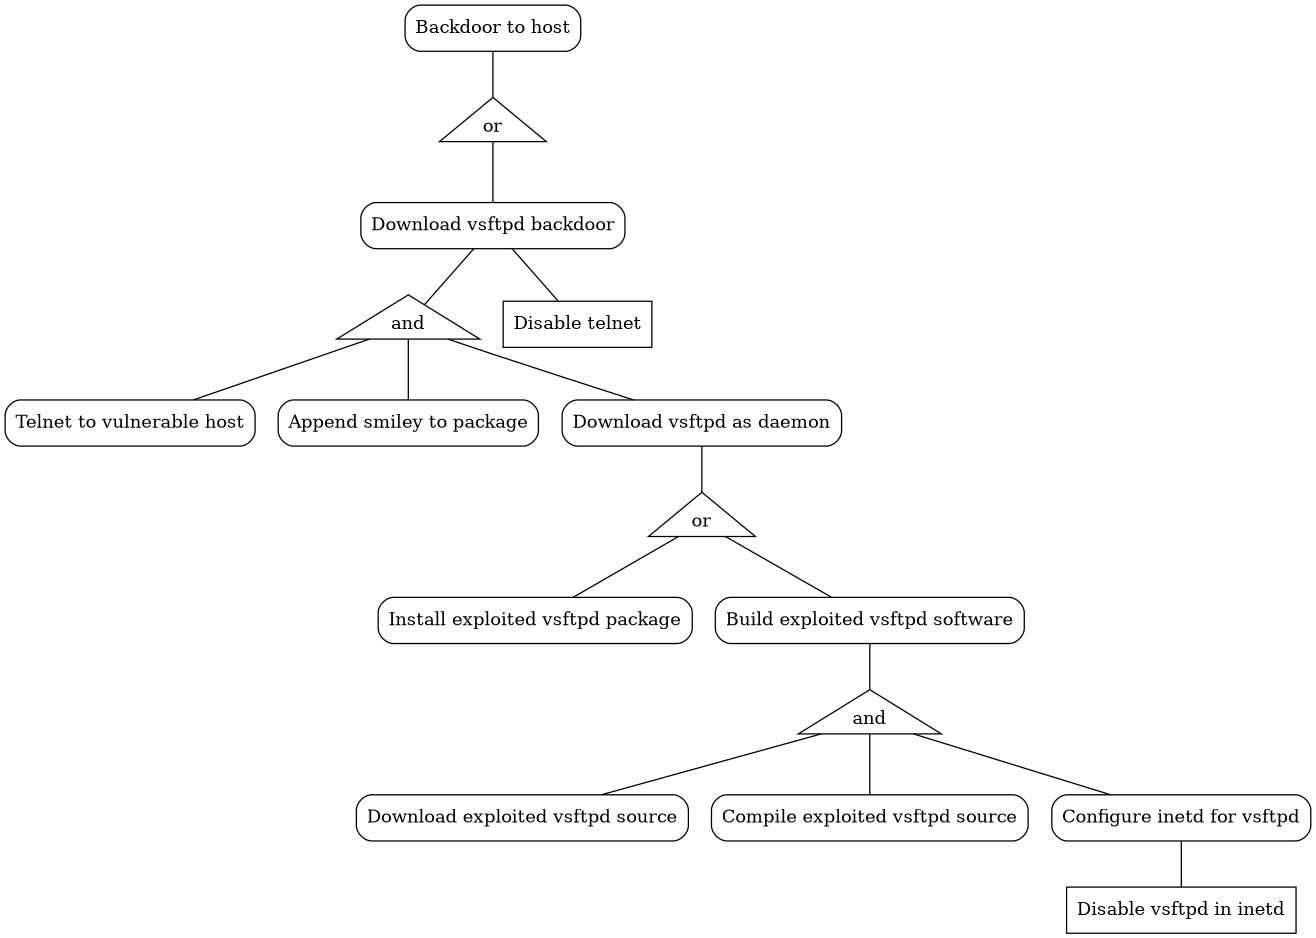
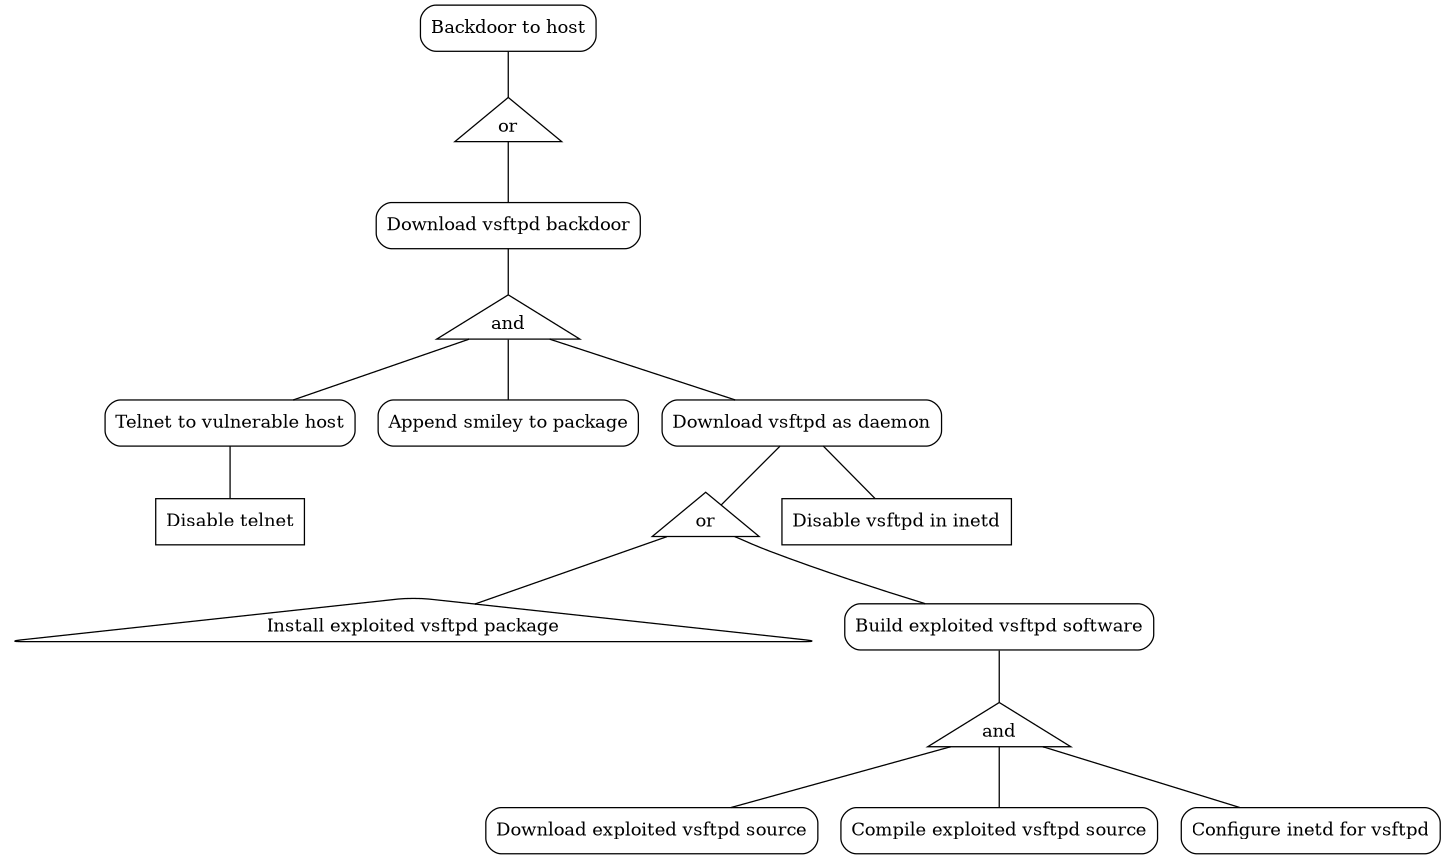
edge "Download vsftpd backdoor" -- "Disable telnet": now "Telnet to vulnerable host" -- "Disable telnet"
node "Install exploited vsftpd package": shape box -> triangle
edge "Configure inetd for vsftpd" -- "Disable vsftpd in inetd": now "Download vsftpd as daemon" -- "Disable vsftpd in inetd"
